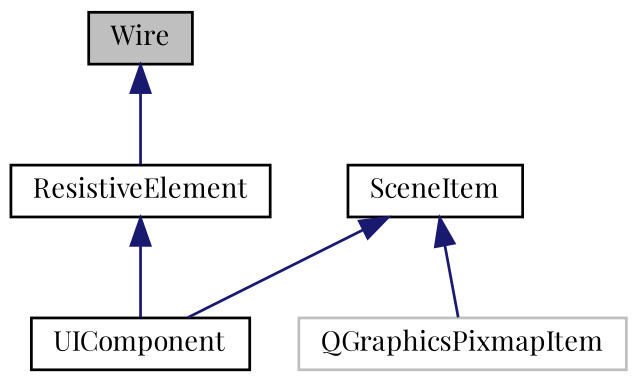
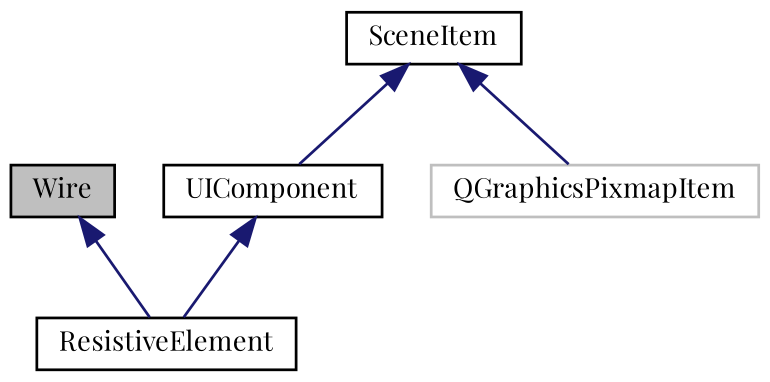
edge "UIComponent" -> "ResistiveElement": reversed
